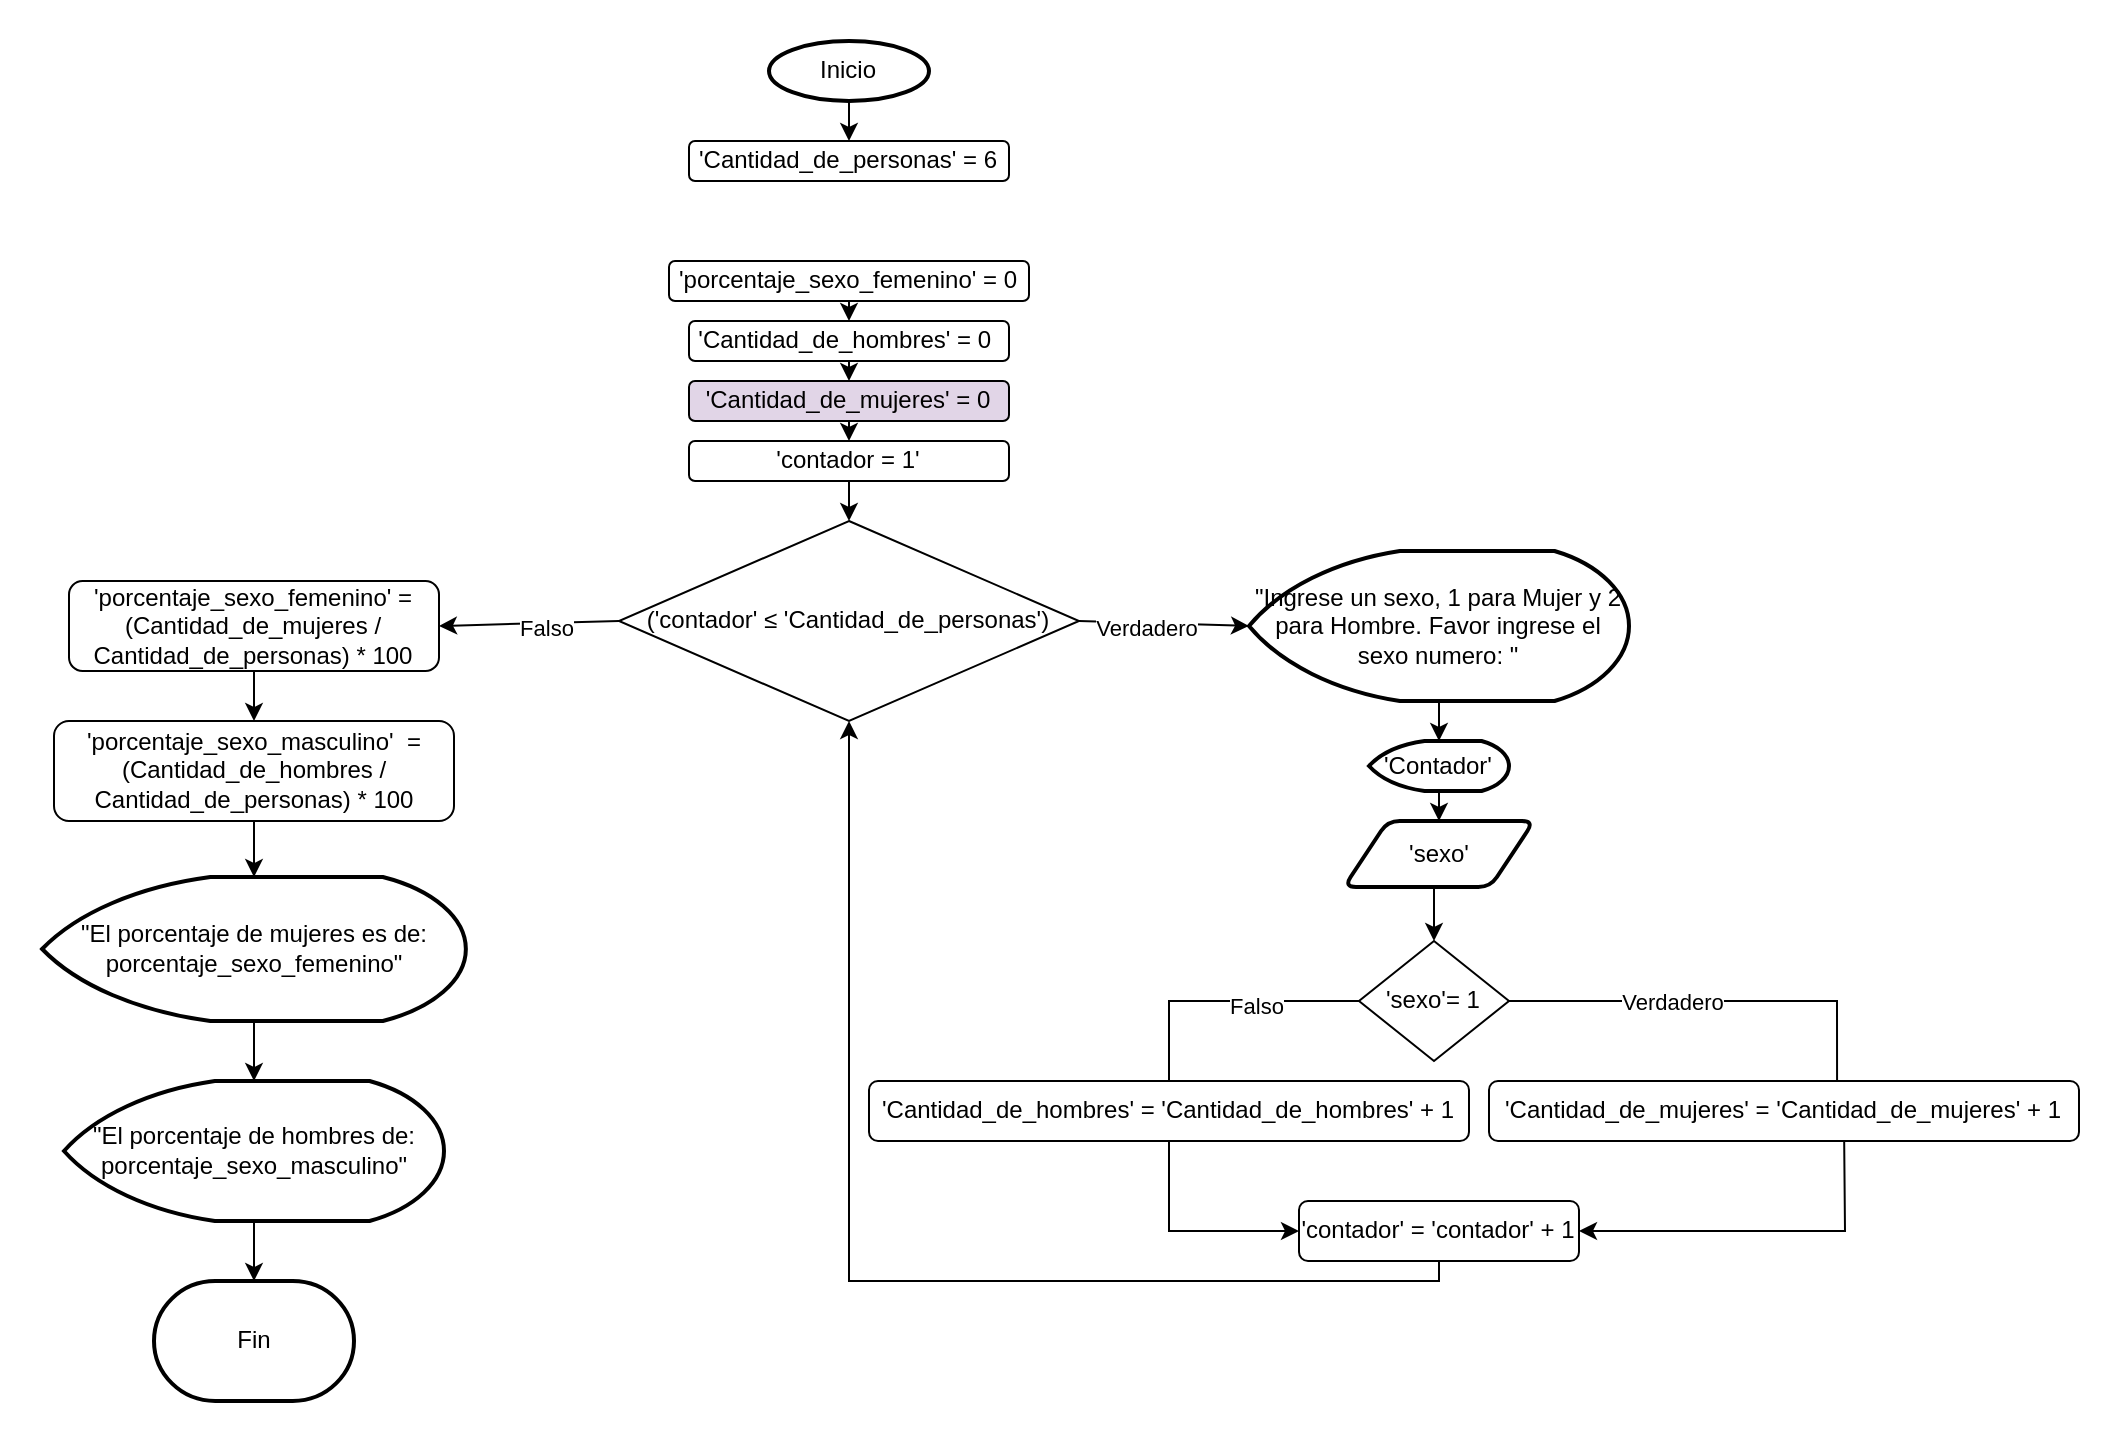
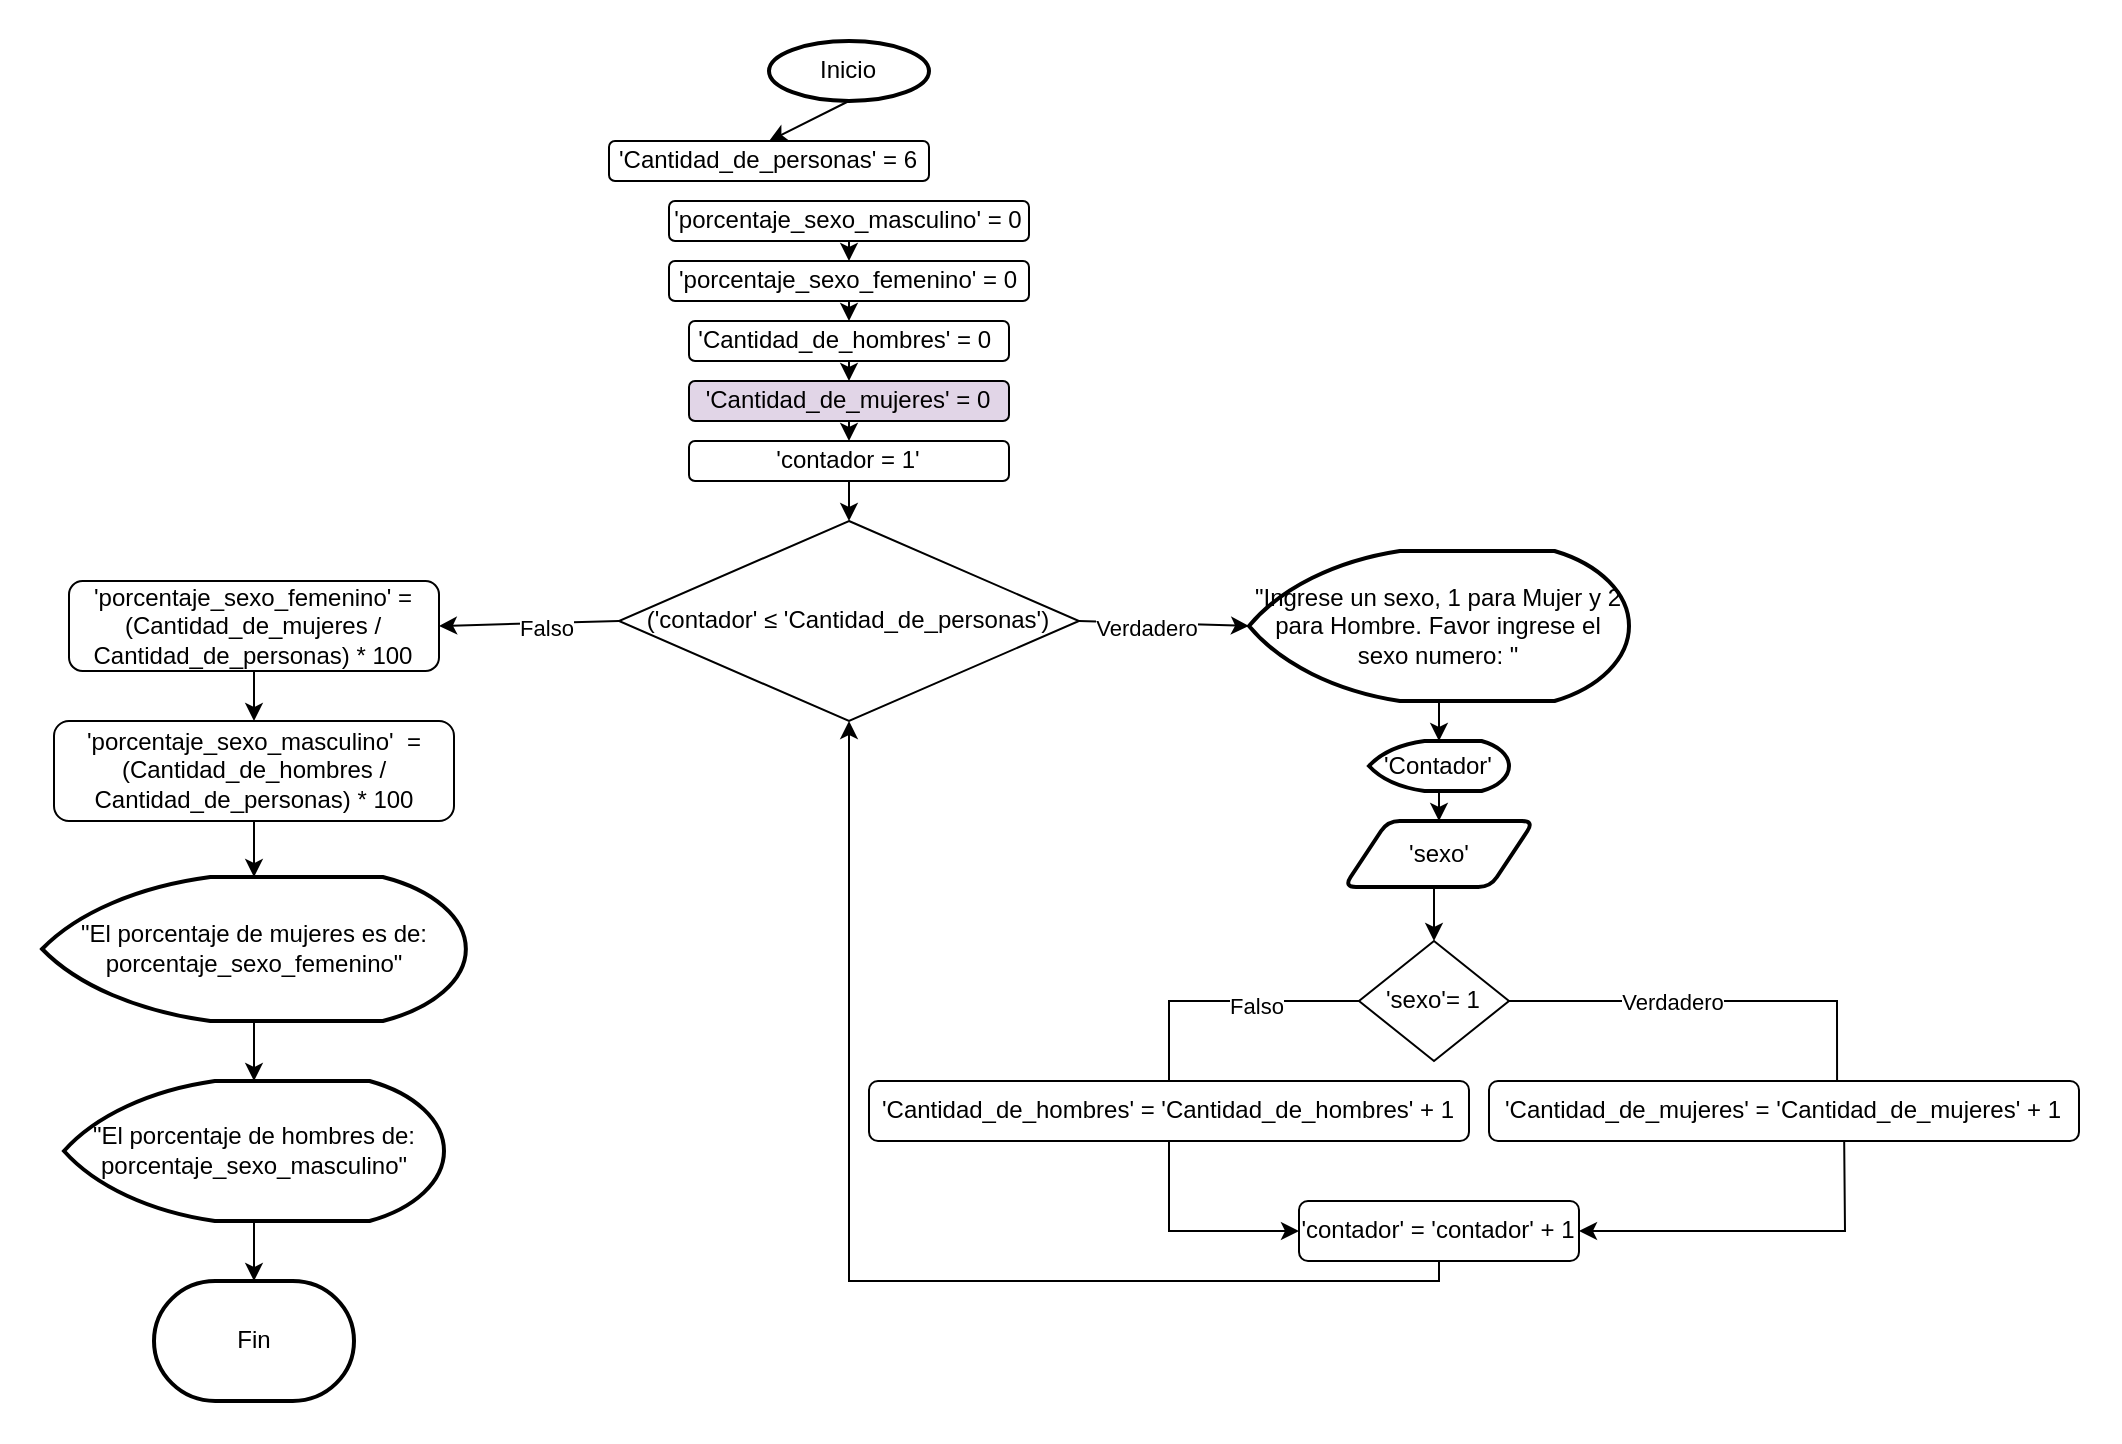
node "'Cantidad_de_personas' = 6": moved (849, 161) -> (769, 161)
node "'porcentaje_sexo_masculino' = 0": added
edge "'porcentaje_sexo_masculino' = 0" -> "'porcentaje_sexo_femenino' = 0": added
